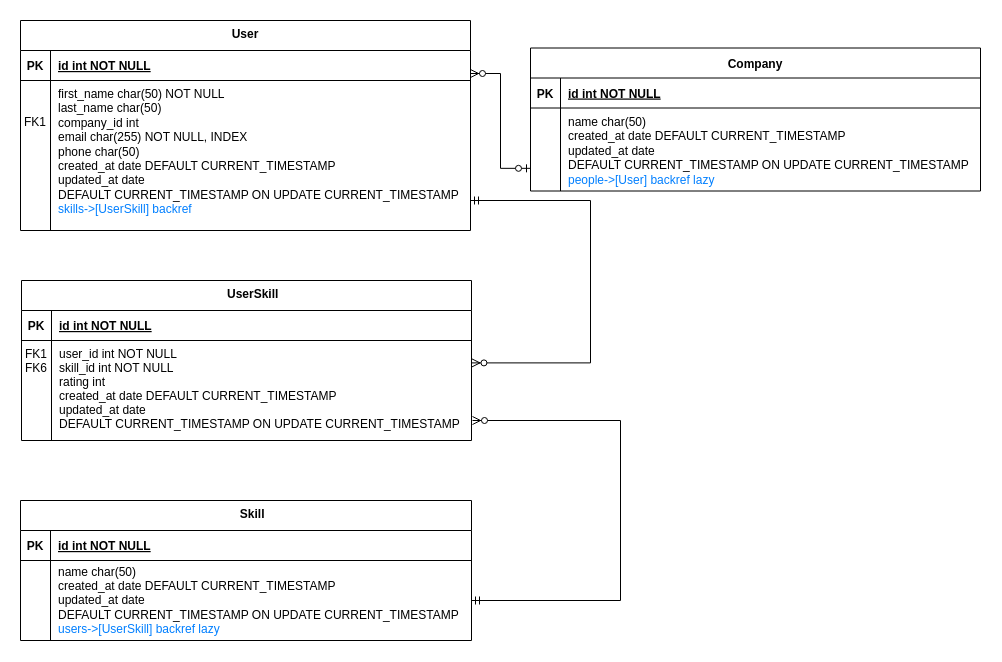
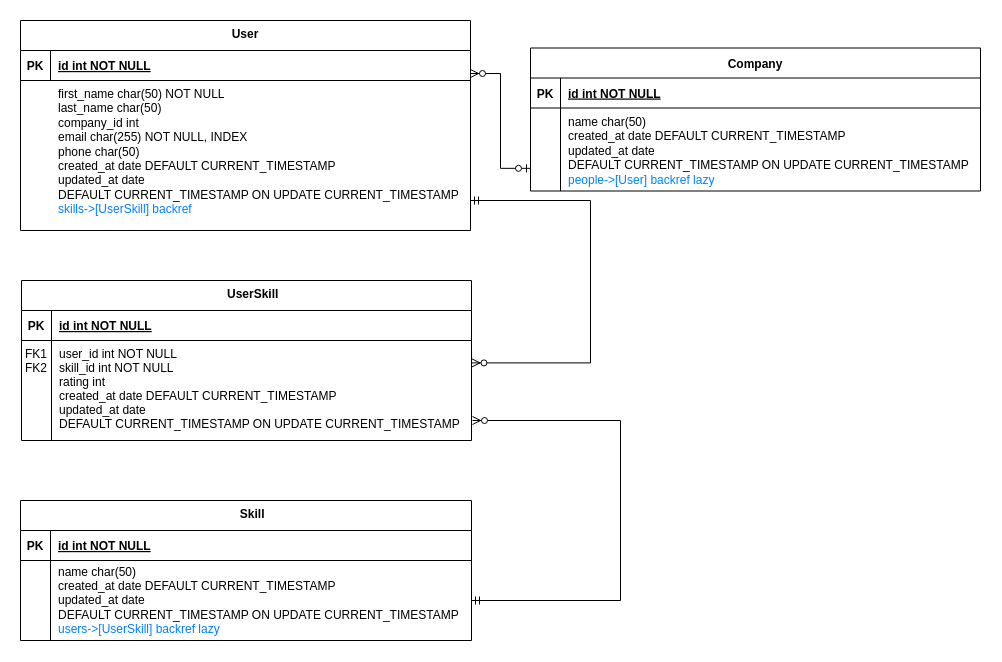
node "FK1": removed
node "FK1 FK6": label "FK1 FK6" -> "FK1 FK2"
